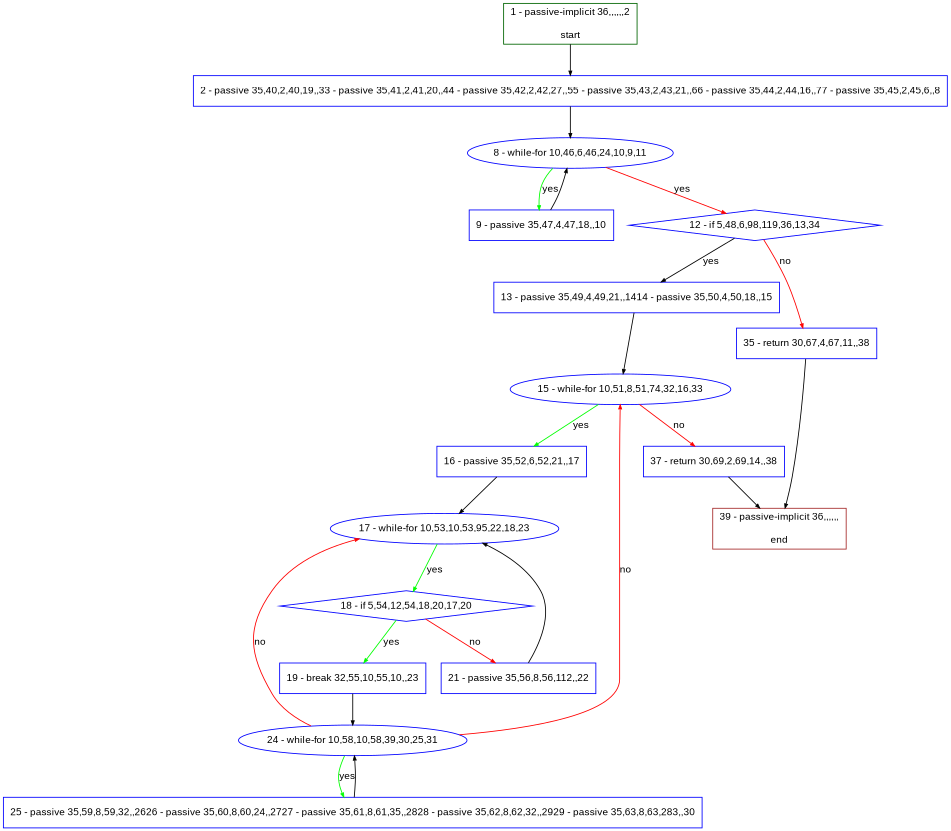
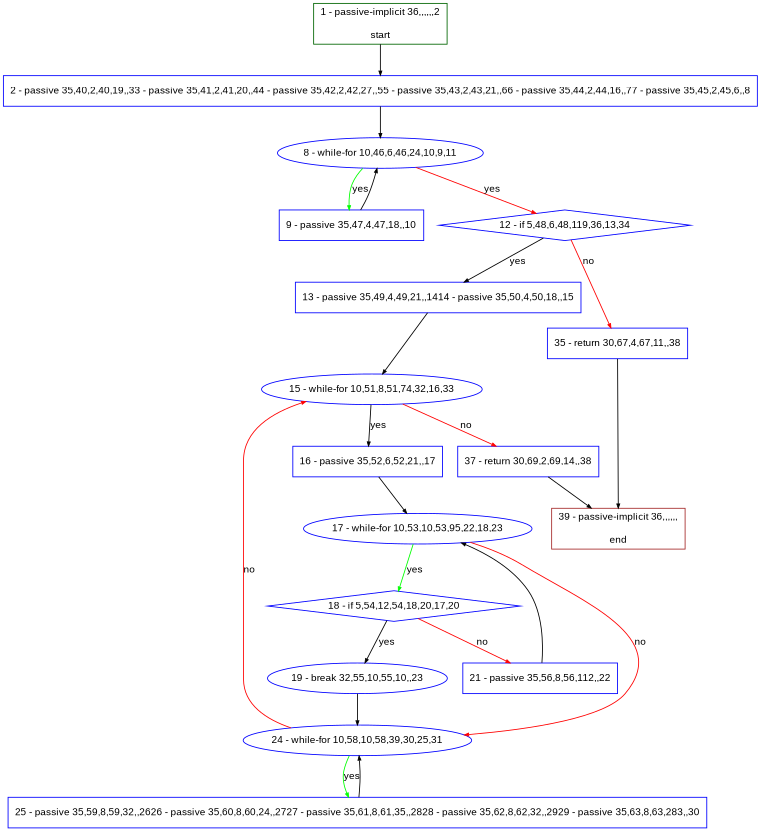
node "12 - if 5,48,6,98,119,36,13,34": label "12 - if 5,48,6,98,119,36,13,34" -> "12 - if 5,48,6,48,119,36,13,34"
edge "15 - while-for 10,51,8,51,74,32,16,33" -> "16 - passive 35,52,6,52,21,,17": color #00ff00 -> #000000
edge "24 - while-for 10,58,10,58,39,30,25,31" -> "17 - while-for 10,53,10,53,95,22,18,23": reversed
edge "18 - if 5,54,12,54,18,20,17,20" -> "19 - break 32,55,10,55,10,,23": color #00ff00 -> #000000
node "19 - break 32,55,10,55,10,,23": shape box -> ellipse
